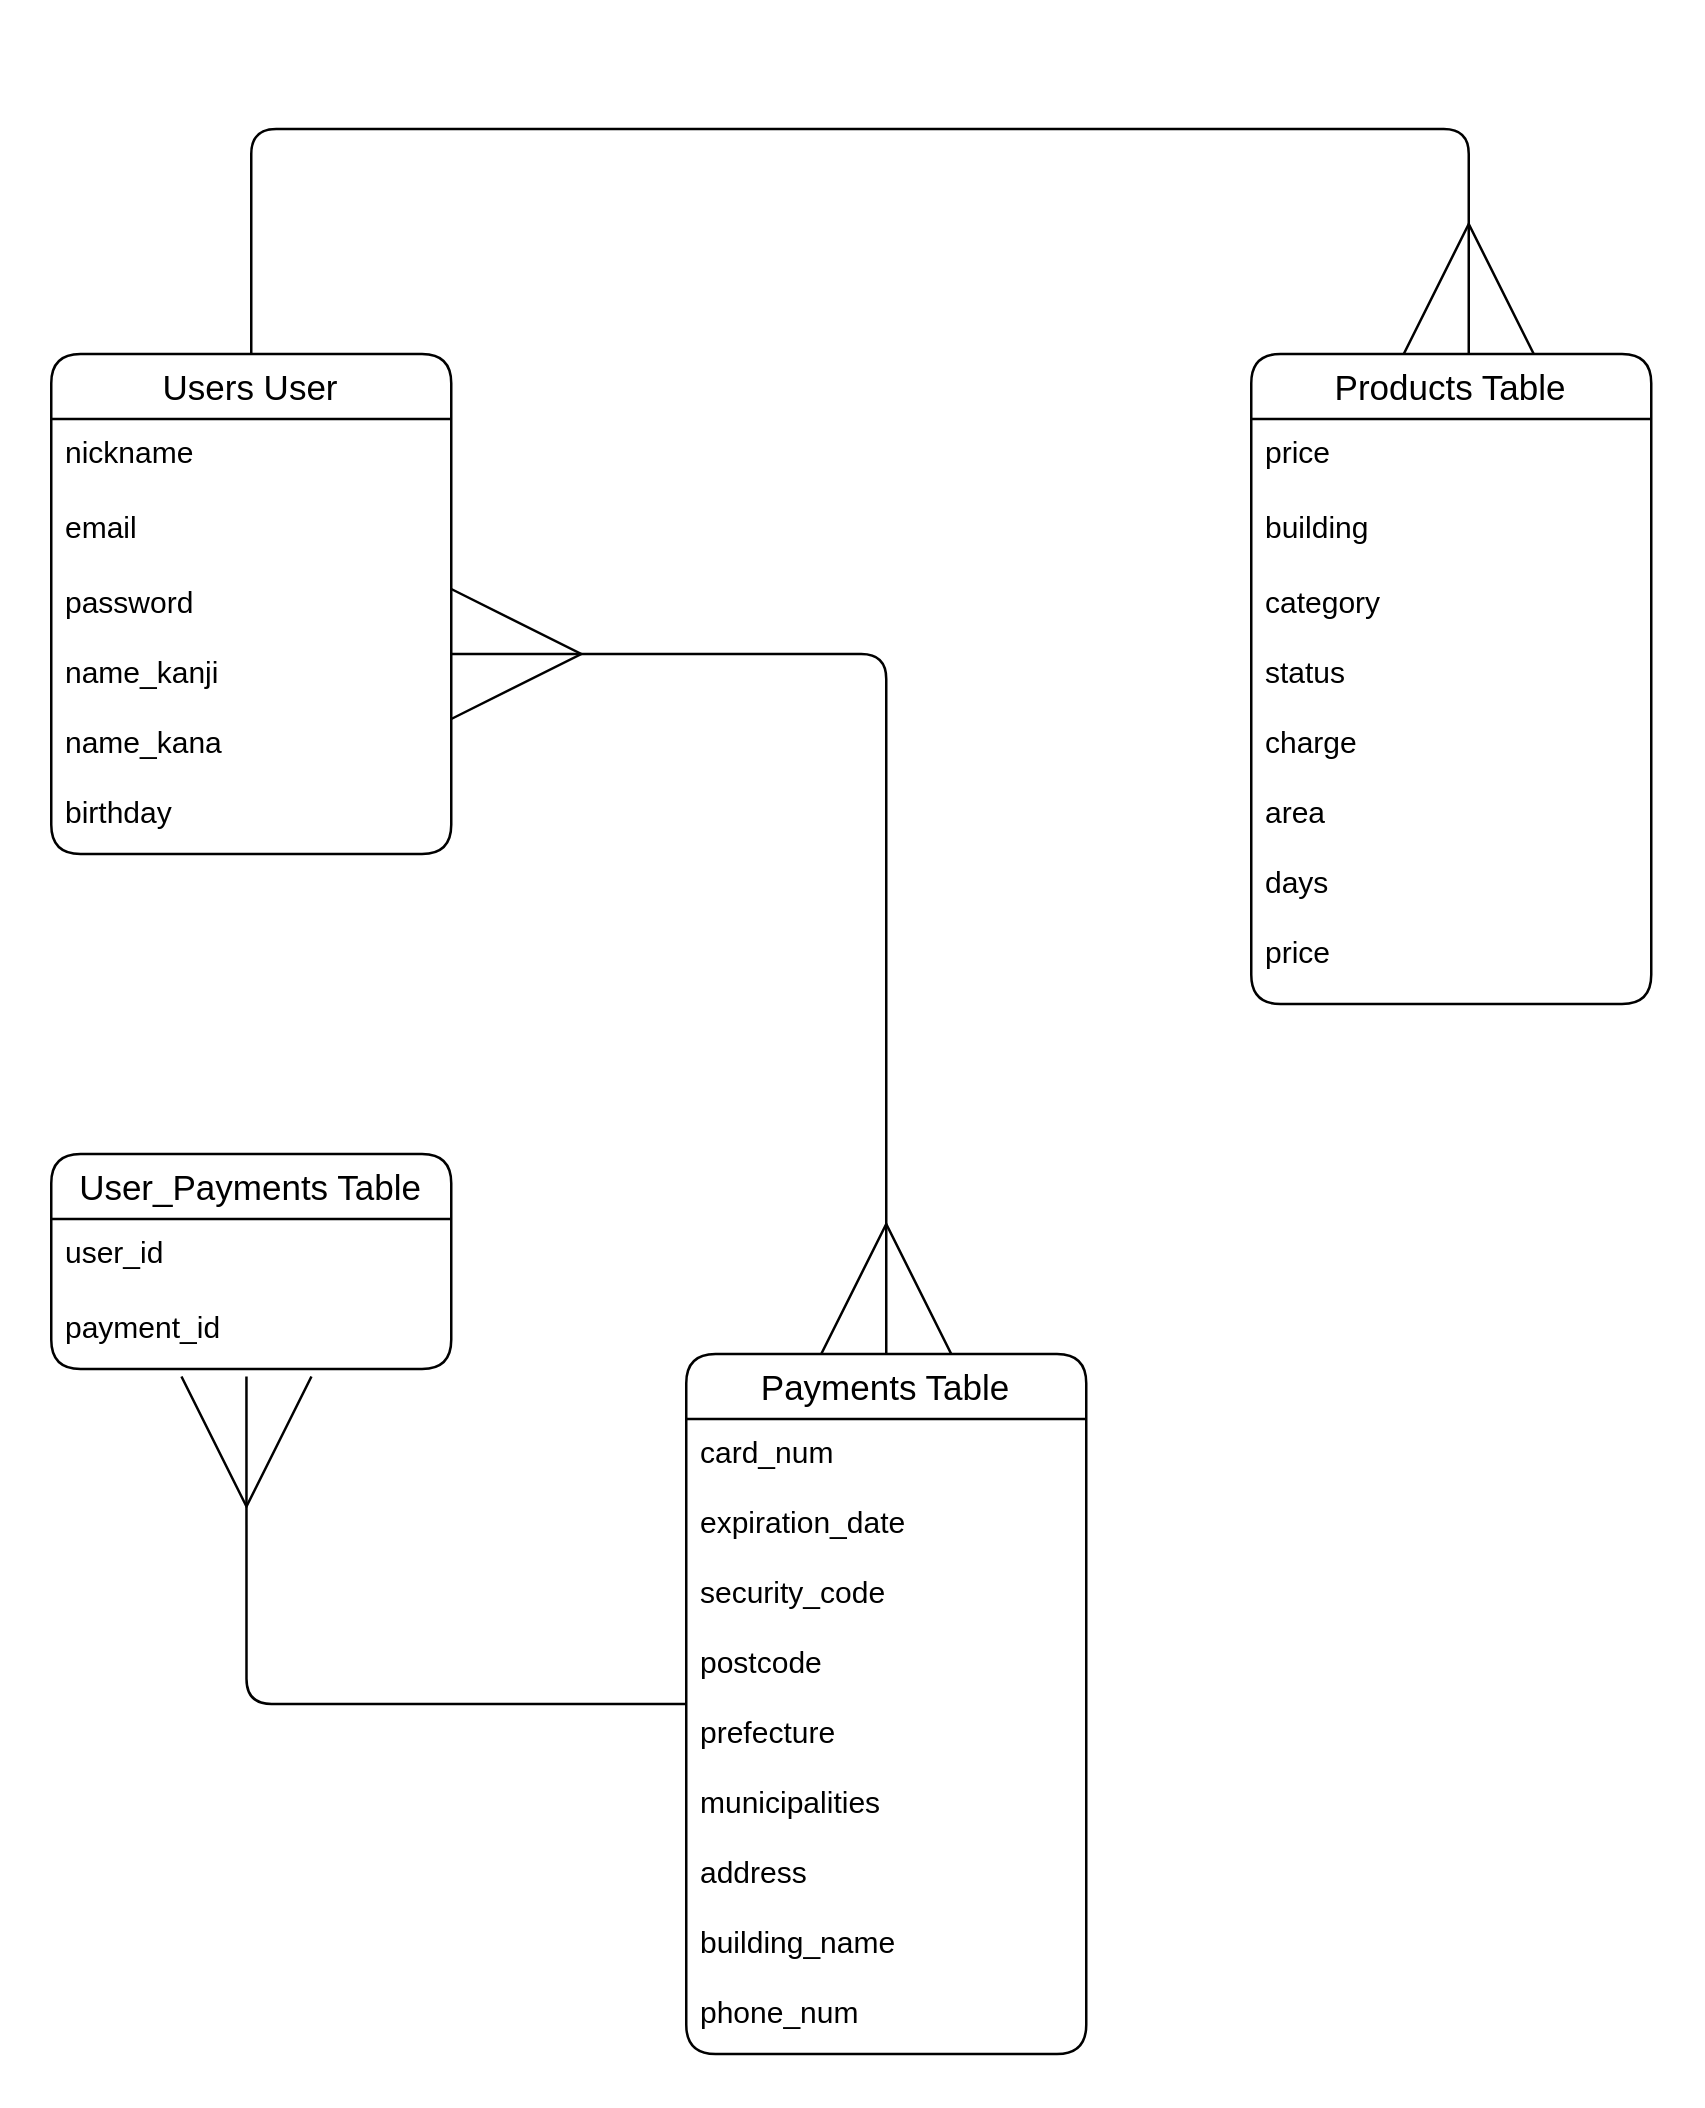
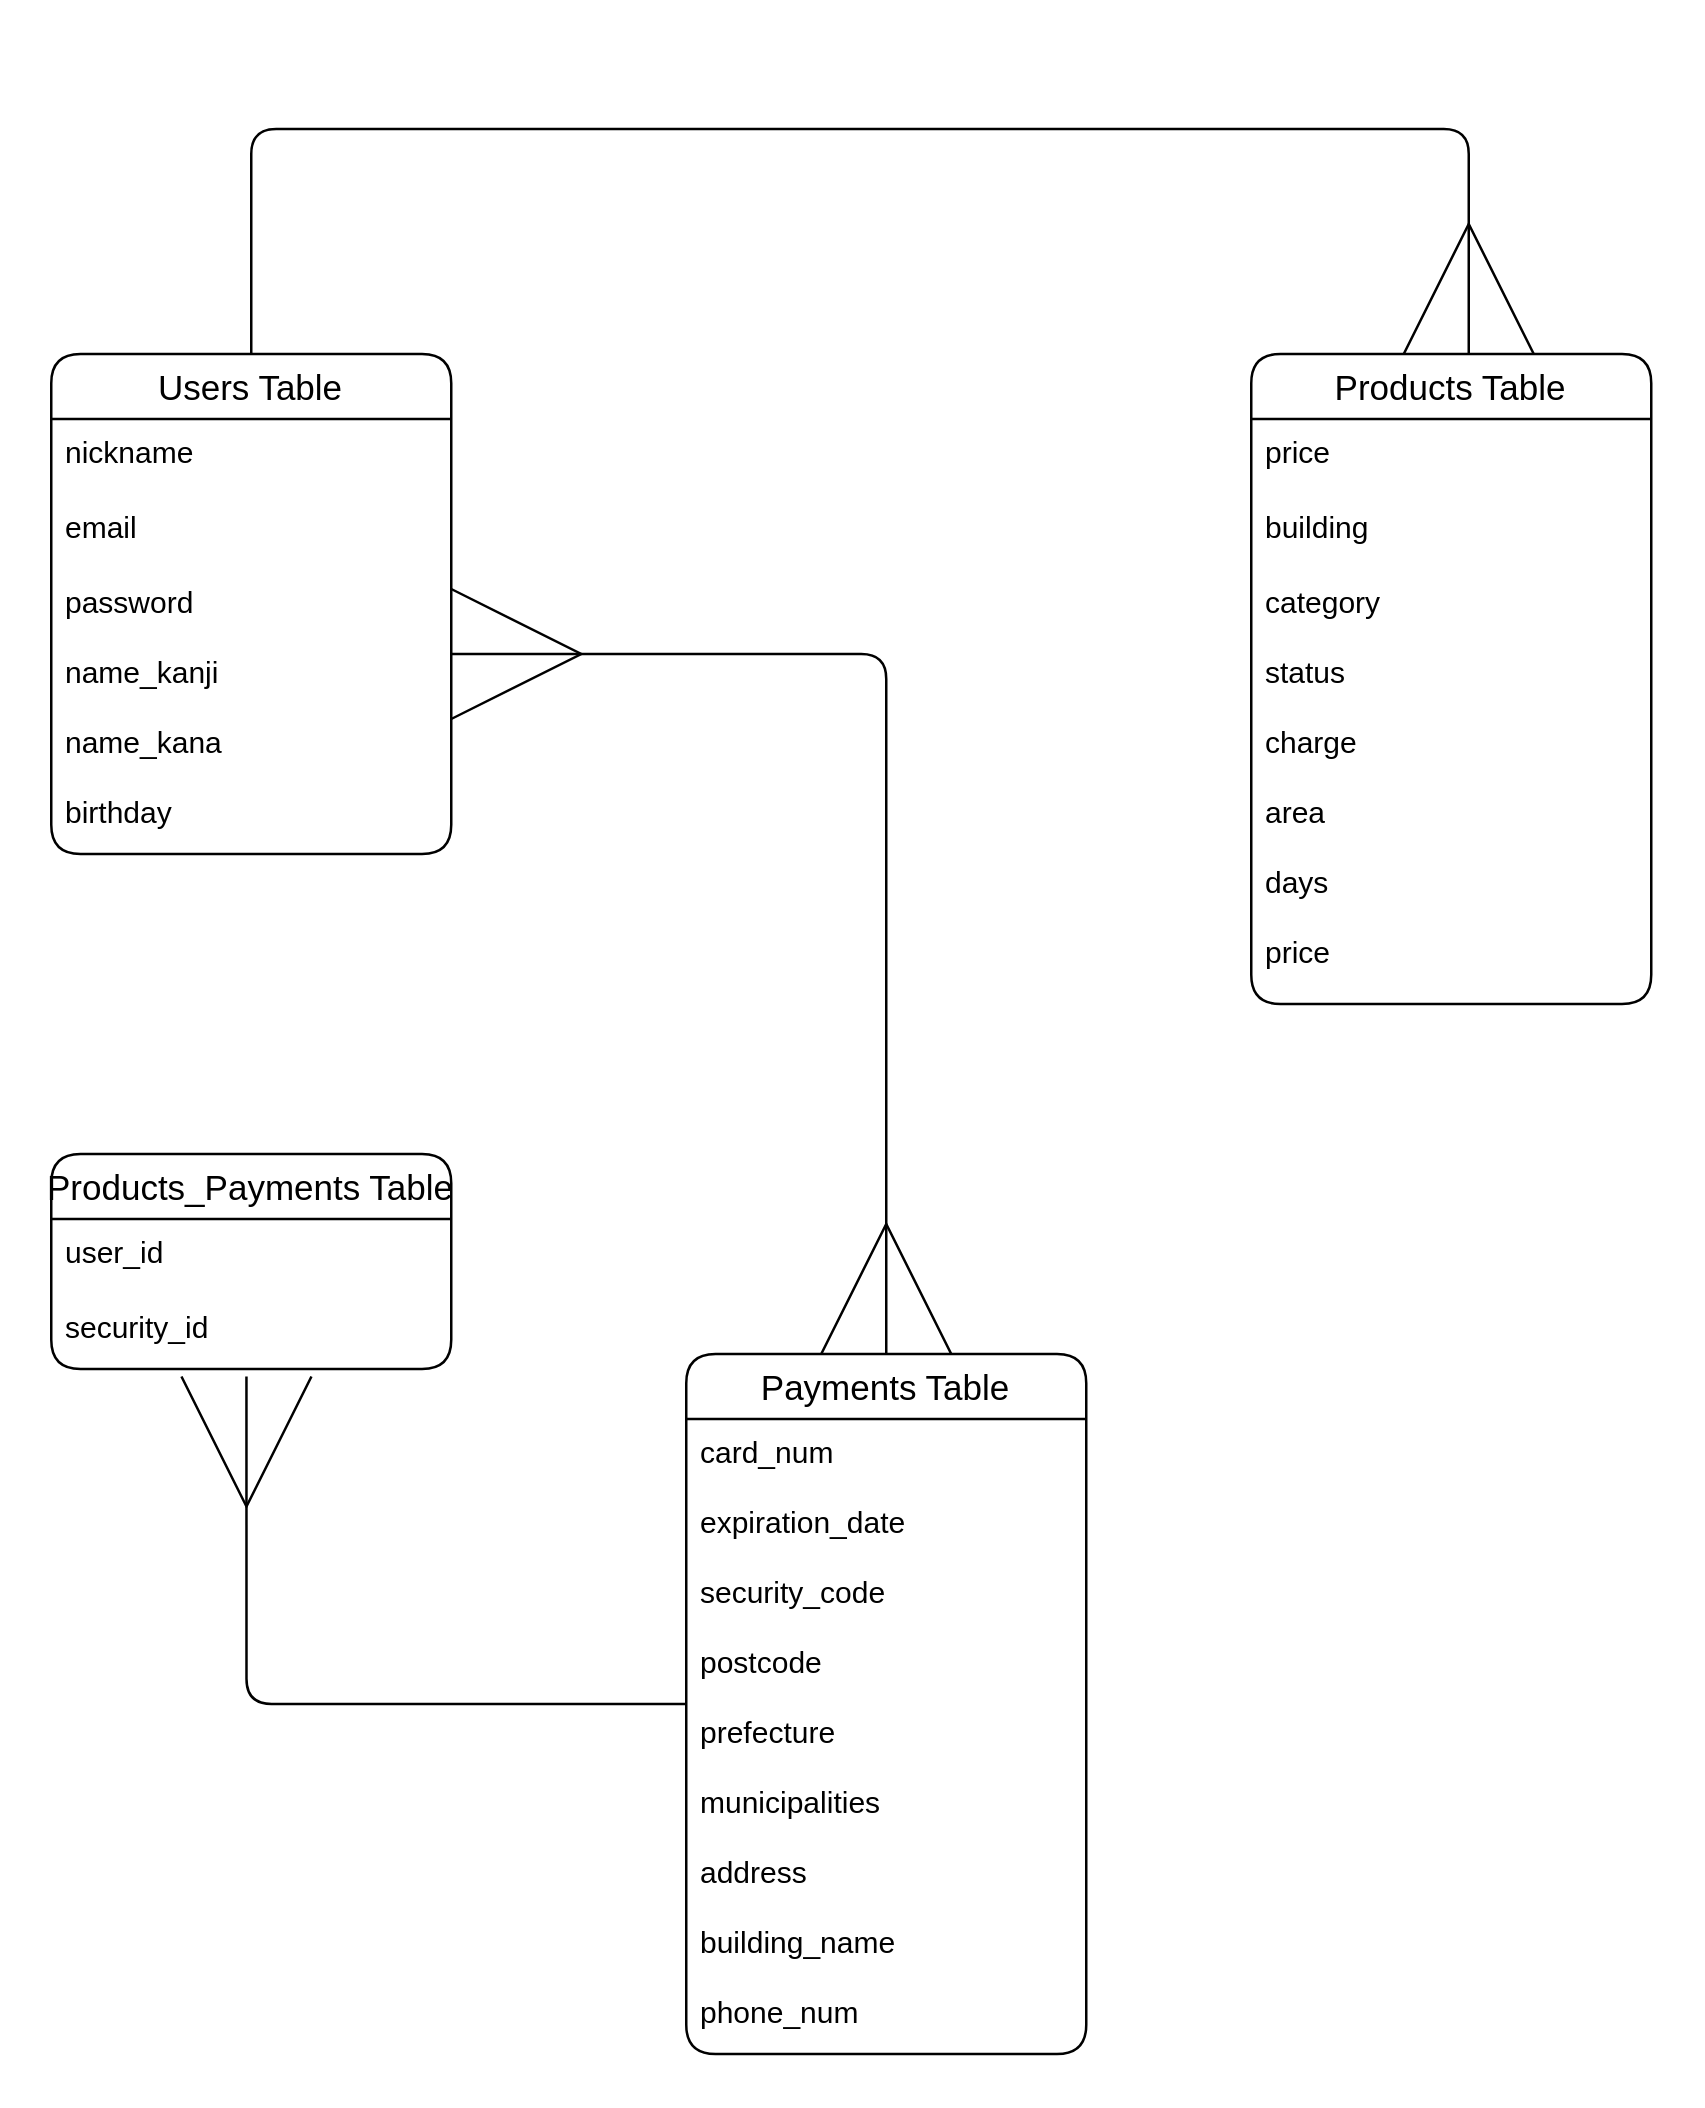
node "Users User": label "Users User" -> "Users Table"
node "User_Payments Table": label "User_Payments Table" -> "Products_Payments Table"
node "payment_id": label "payment_id" -> "security_id"
